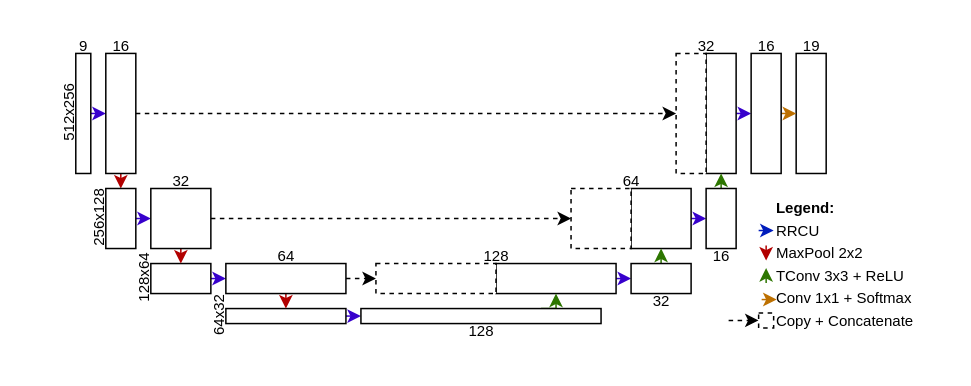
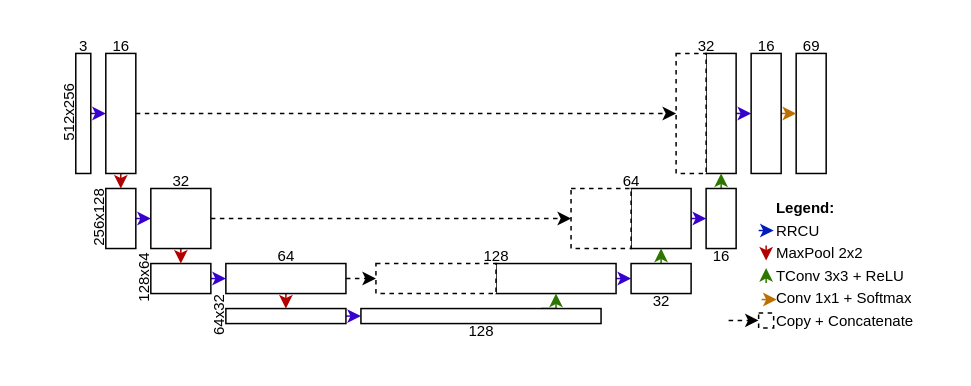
node "9": label "9" -> "3"
node "19": label "19" -> "69"
